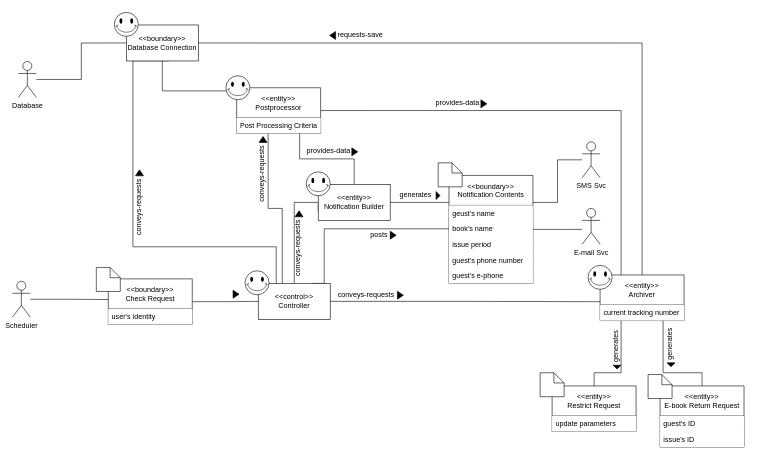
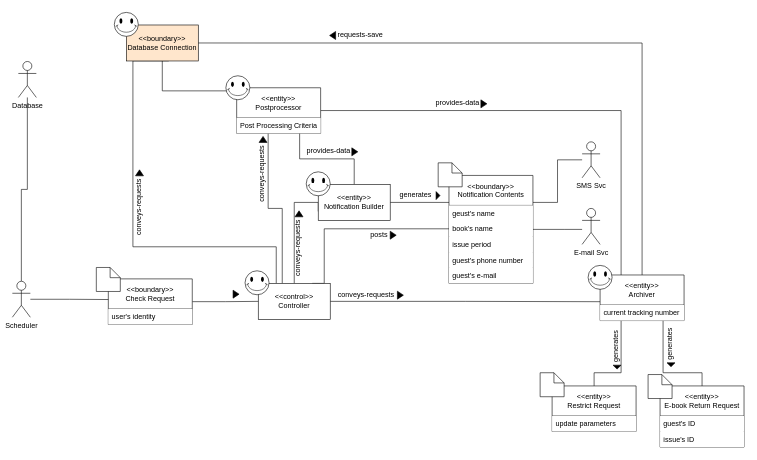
node "<<boundary>> Database Connection": fillcolor #ffffff -> #ffe6cc
edge "<<boundary>> Database Connection" -- "Database": now "Scheduler" -- "Database"
node "guest's e-phone": label "guest's e-phone" -> "guest's e-mail"
